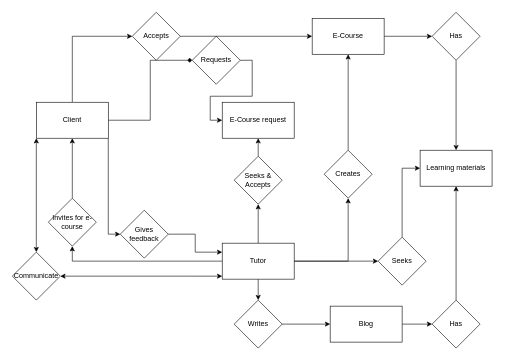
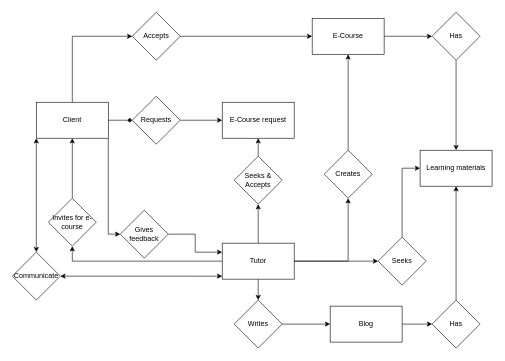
node "Requests": moved (216, 60) -> (156, 120)
